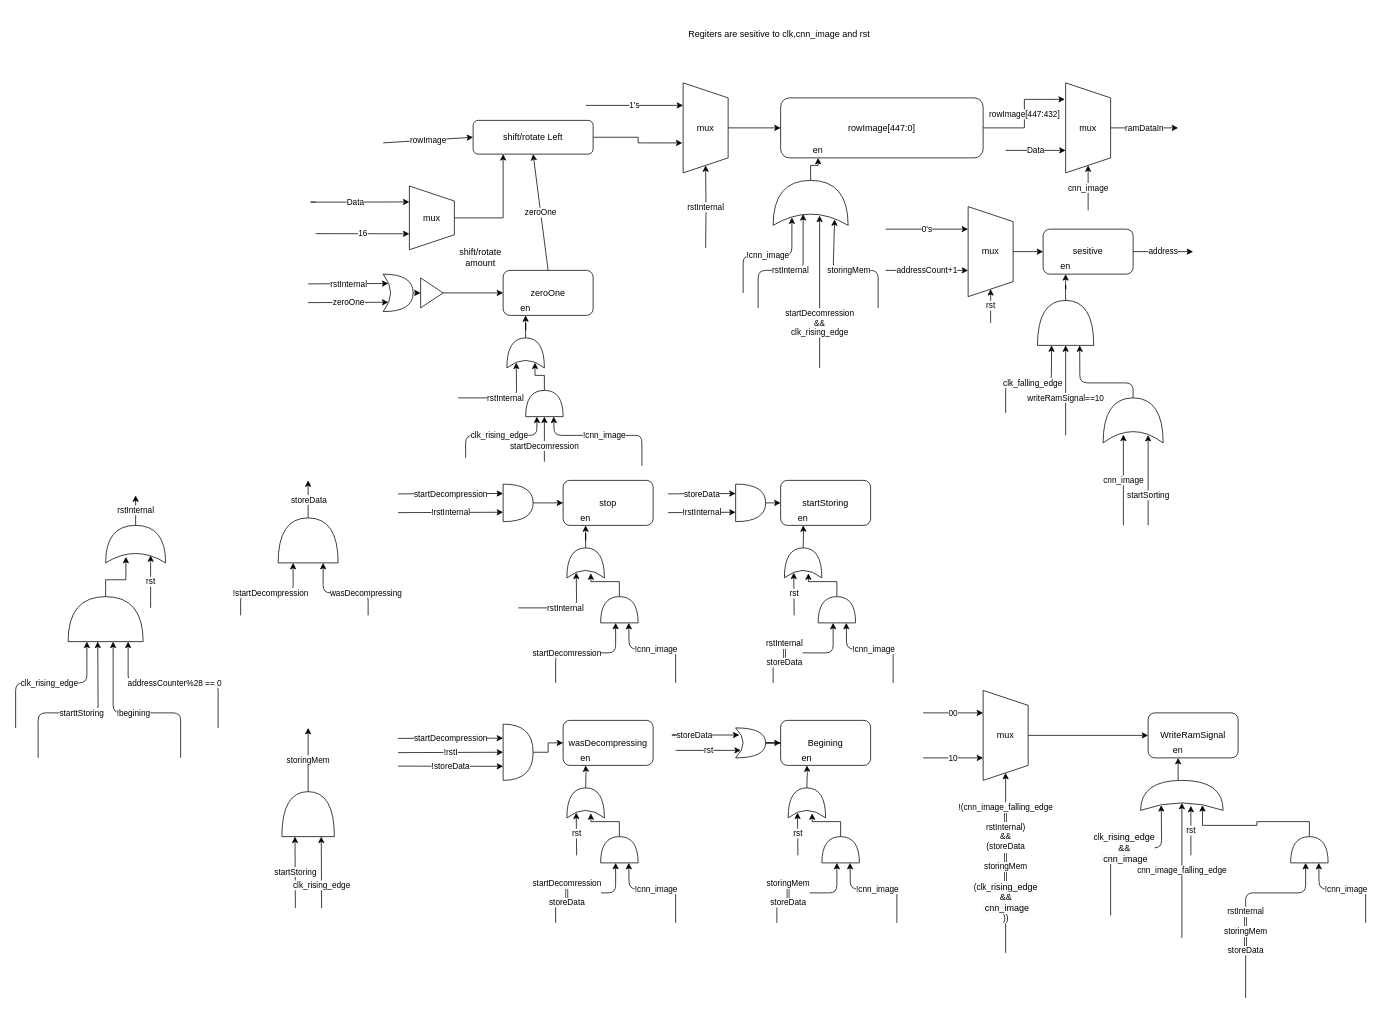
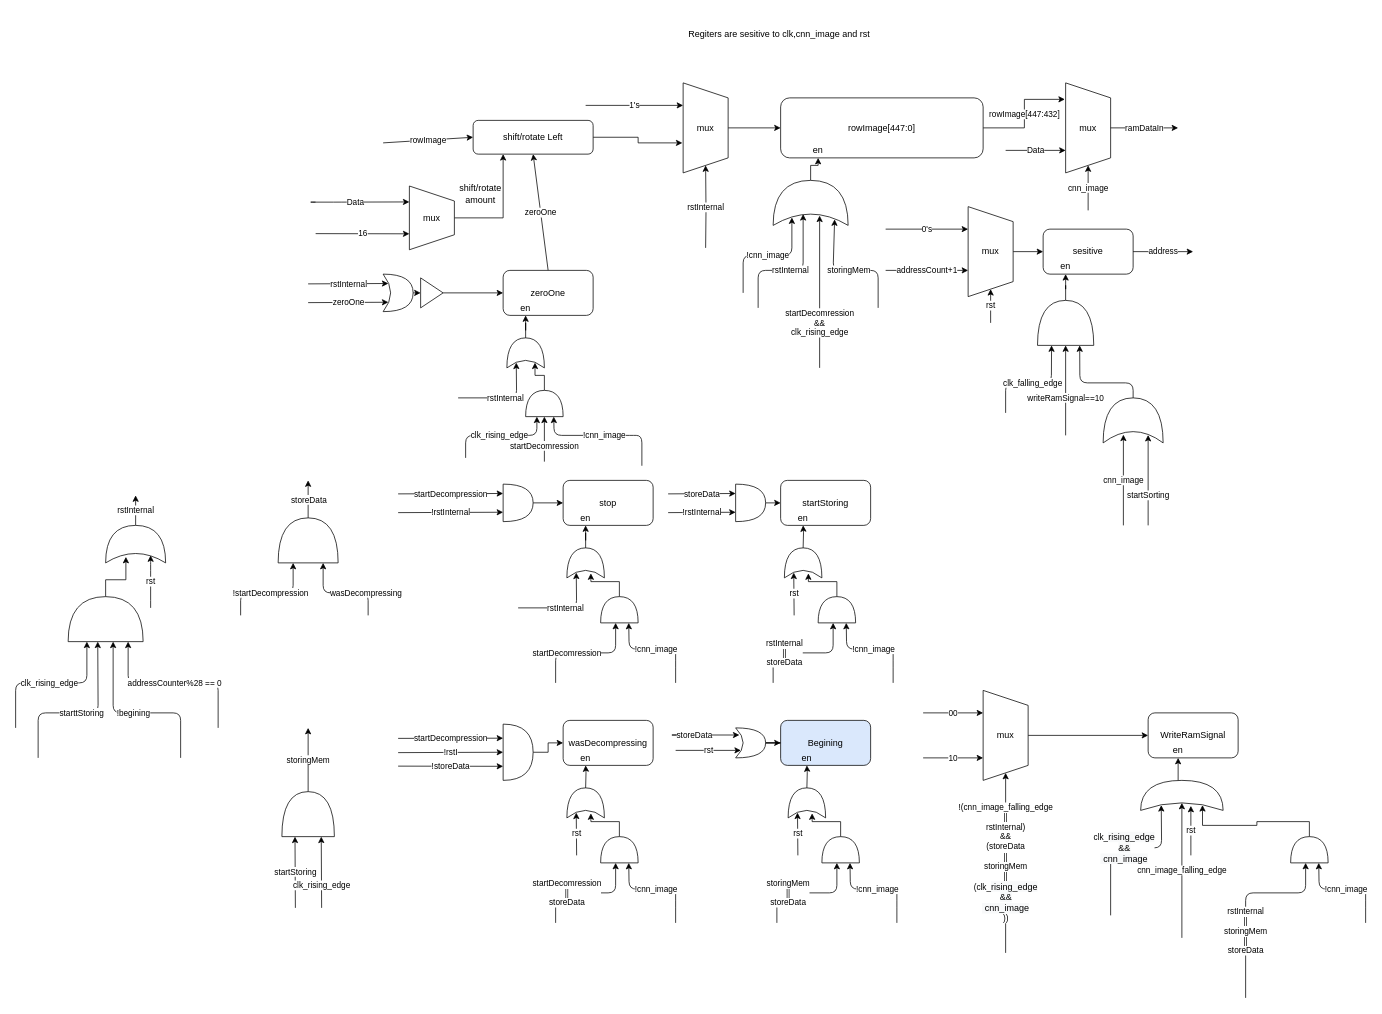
node "shift/rotate amount": moved (480, 257) -> (480, 194)
node "Begining": fillcolor #ffffff -> #dae8fc
